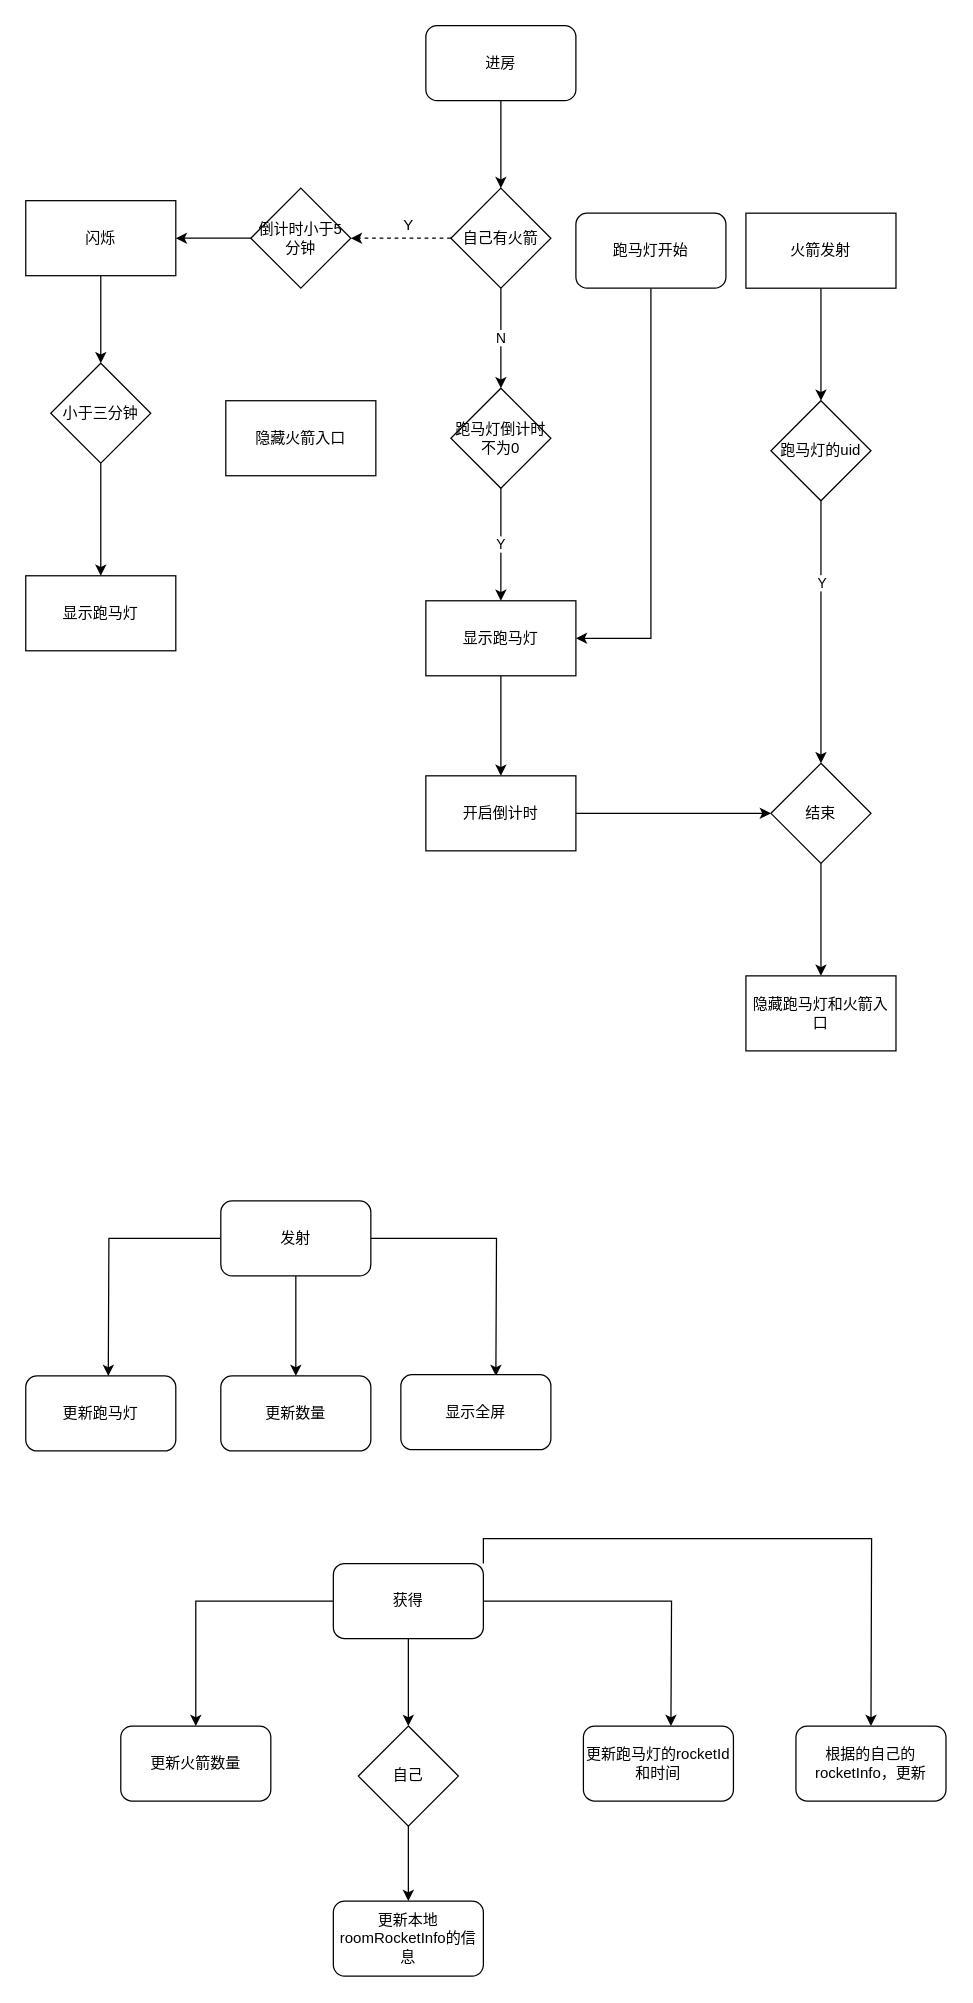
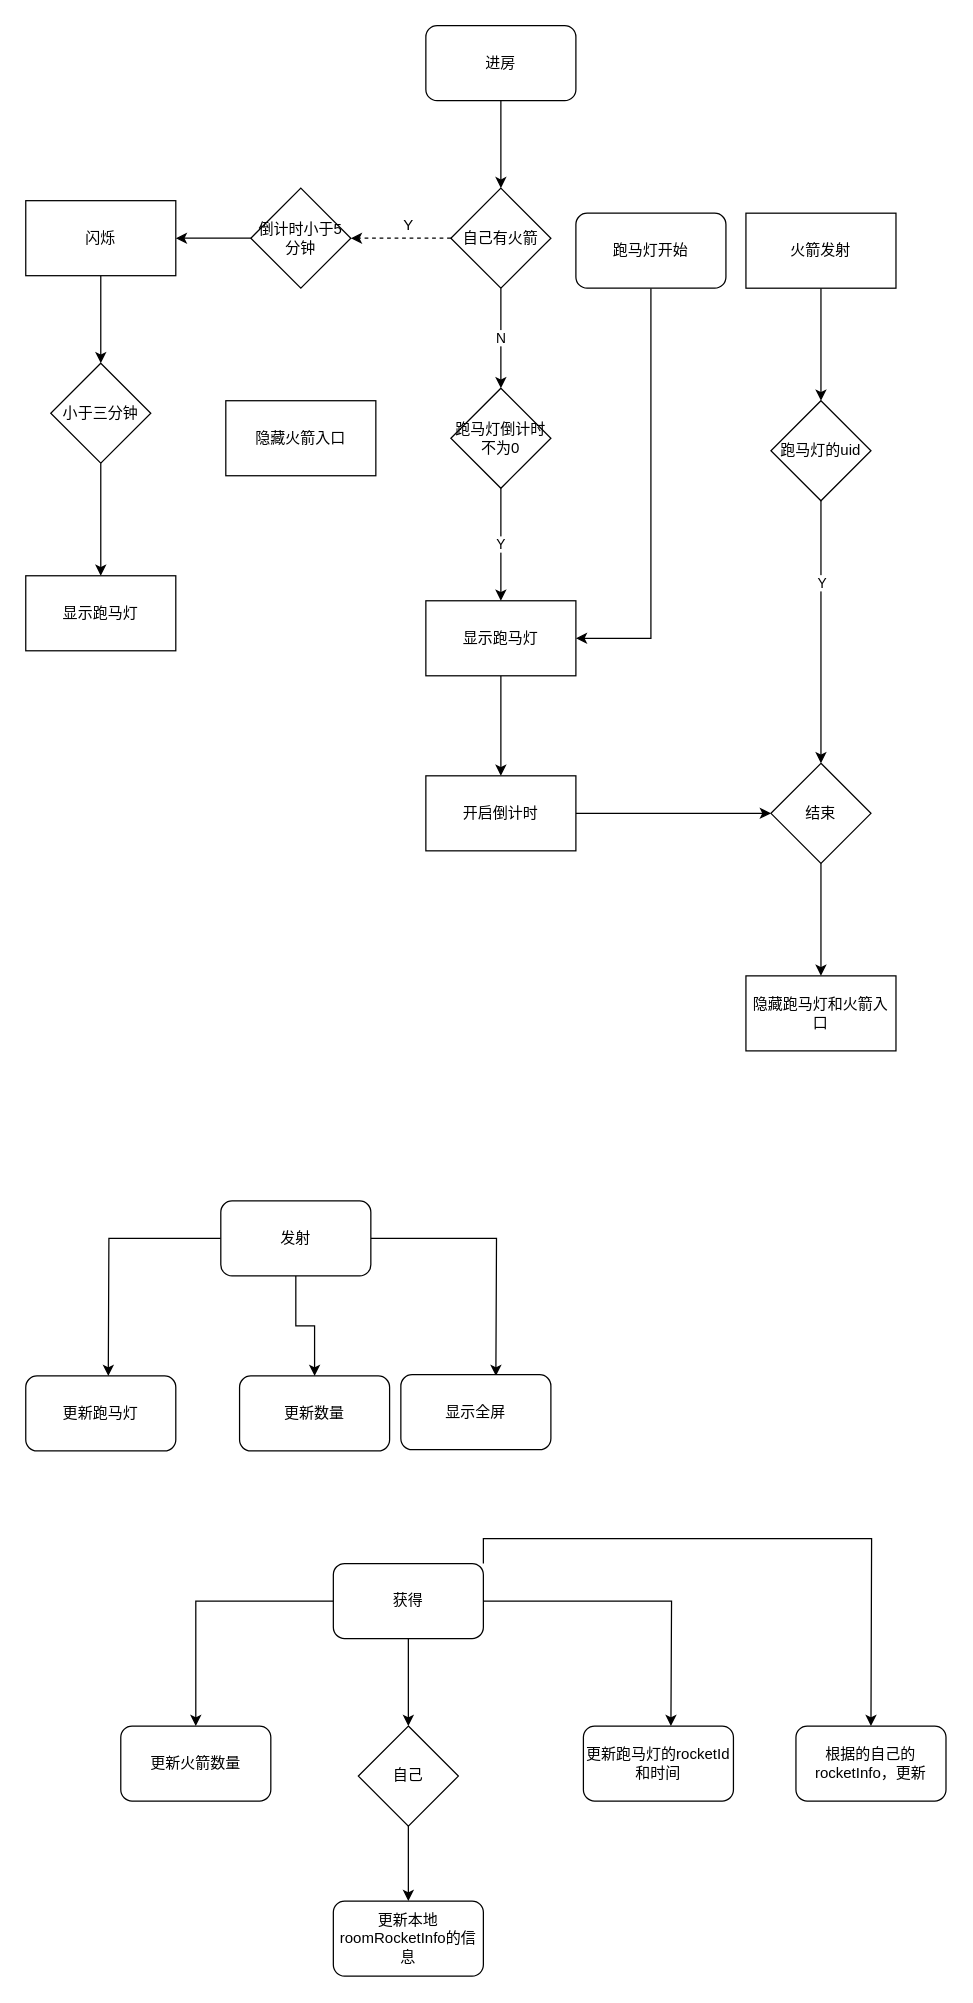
node "更新数量": moved (296, 1413) -> (314, 1413)
